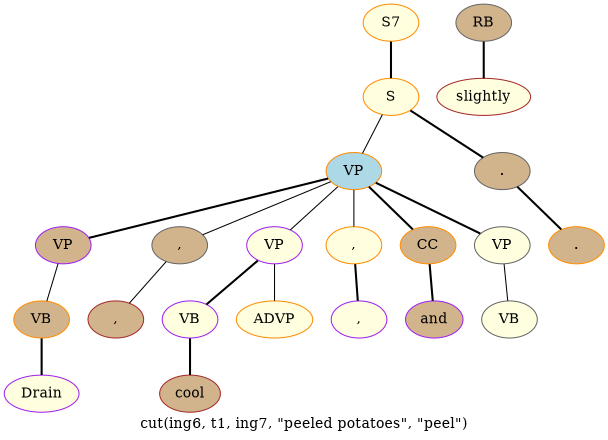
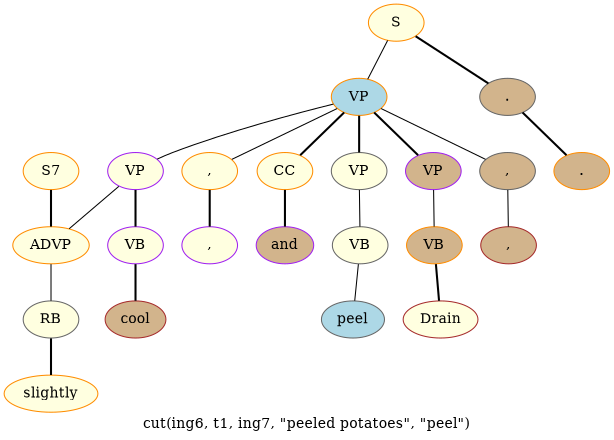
node "RB": fillcolor tan -> lightyellow
edge "S7" -- "S": now "S7" -- "ADVP"
node "slightly": color brown -> darkorange
node "CC": fillcolor tan -> lightyellow
edge "ADVP" -- "RB": added
node "peel": added
node "Drain": color purple -> brown
